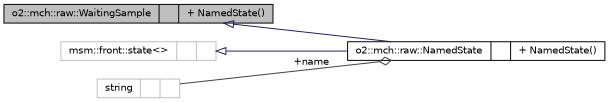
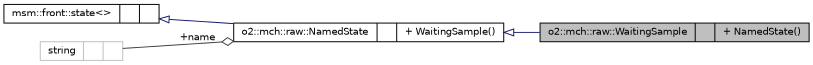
edge "o2::mch::raw::NamedState" -> "o2::mch::raw::WaitingSample": reversed
node "msm::front::state<>": color grey75 -> black
node "o2::mch::raw::NamedState": text "+ NamedState()" -> "+ WaitingSample()"
